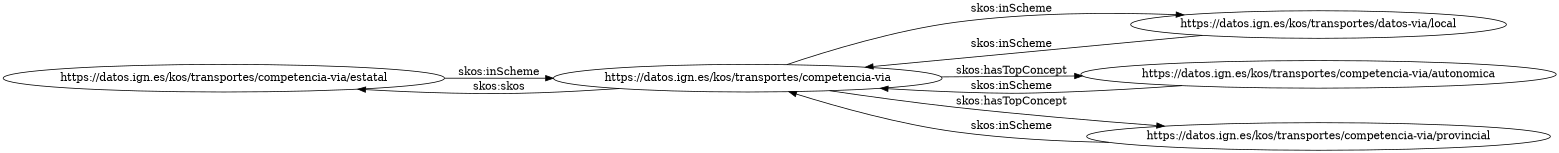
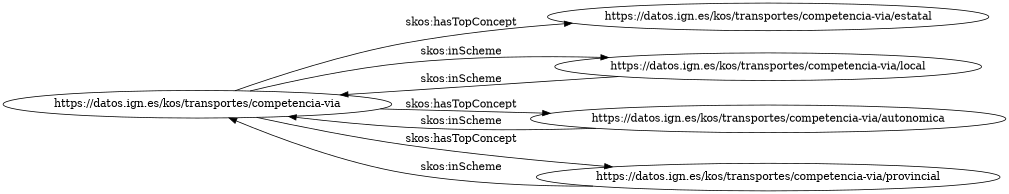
node "https://datos.ign.es/kos/transportes/datos-via/local": label "https://datos.ign.es/kos/transportes/datos-via/local" -> "https://datos.ign.es/kos/transportes/competencia-via/local"
edge "https://datos.ign.es/kos/transportes/competencia-via/estatal" -> "https://datos.ign.es/kos/transportes/competencia-via": removed, label "skos:inScheme"
edge "https://datos.ign.es/kos/transportes/competencia-via" -> "https://datos.ign.es/kos/transportes/competencia-via/estatal": label "skos:skos" -> "skos:hasTopConcept"
